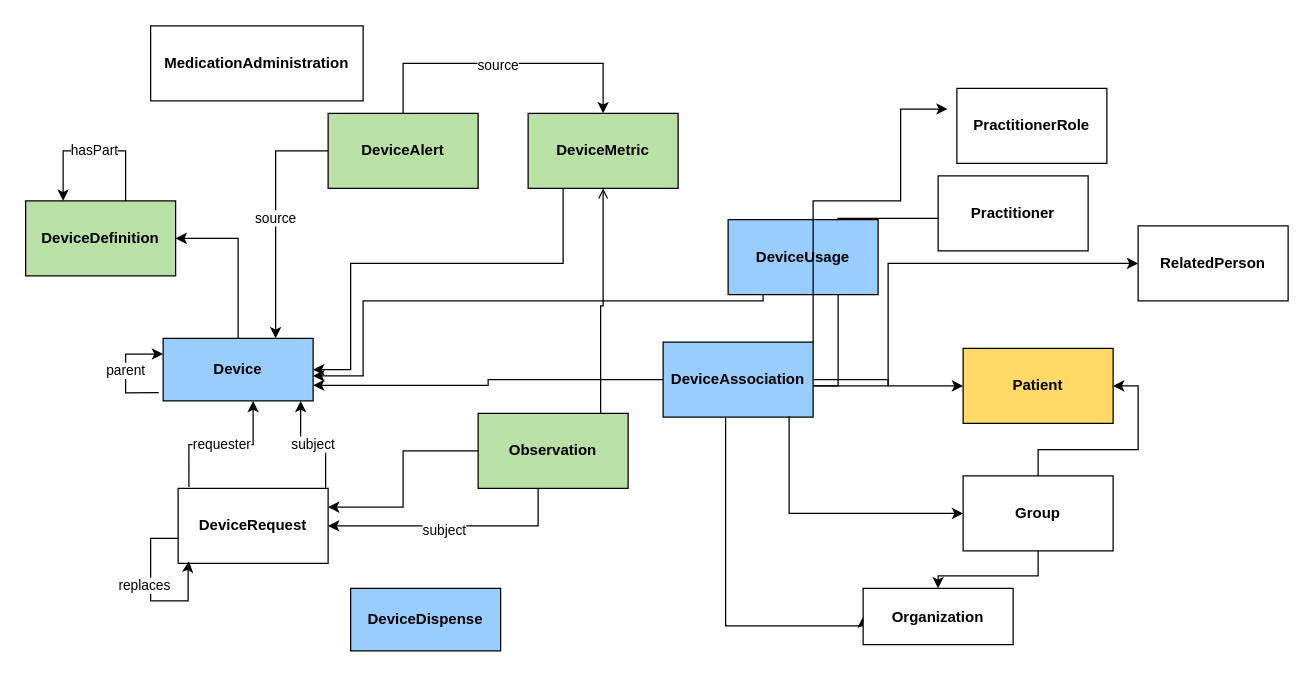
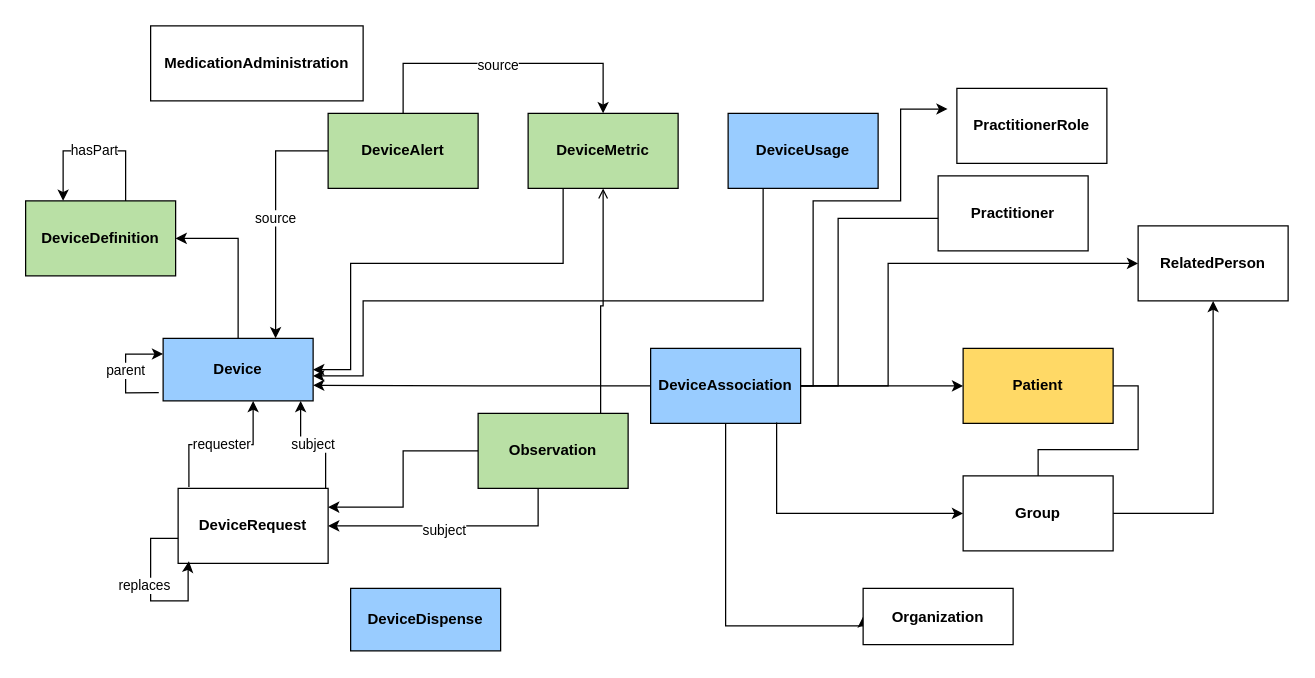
node "DeviceUsage": moved (803, 257) -> (803, 151)
node "DeviceAssociation": moved (738, 379) -> (726, 386)
edge "Group" -> "Patient": arrowhead classic -> none
edge "Group" -> "Organization": now "Group" -> "RelatedPerson"
